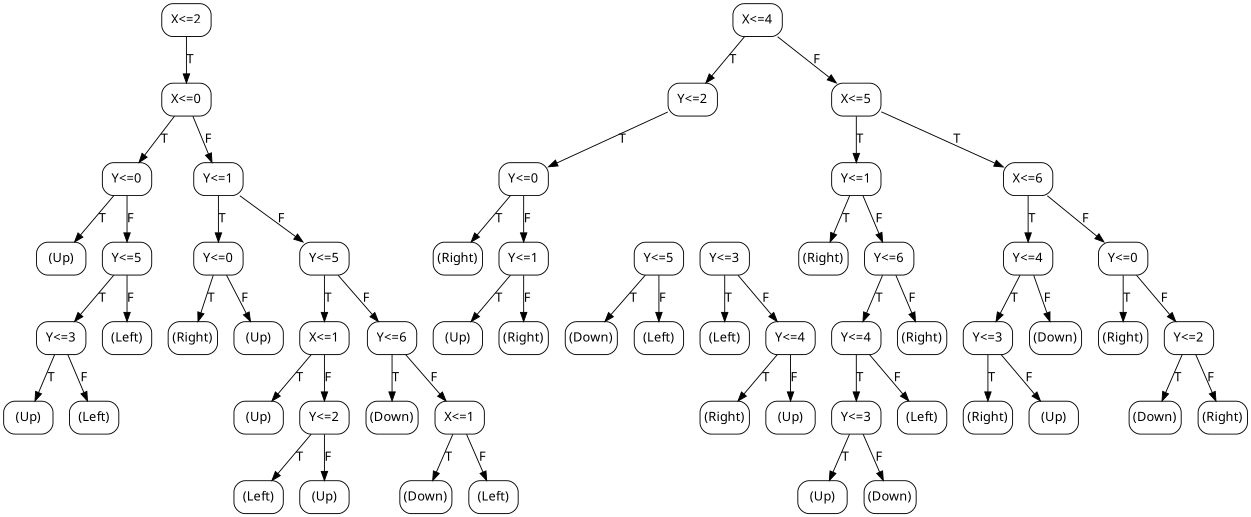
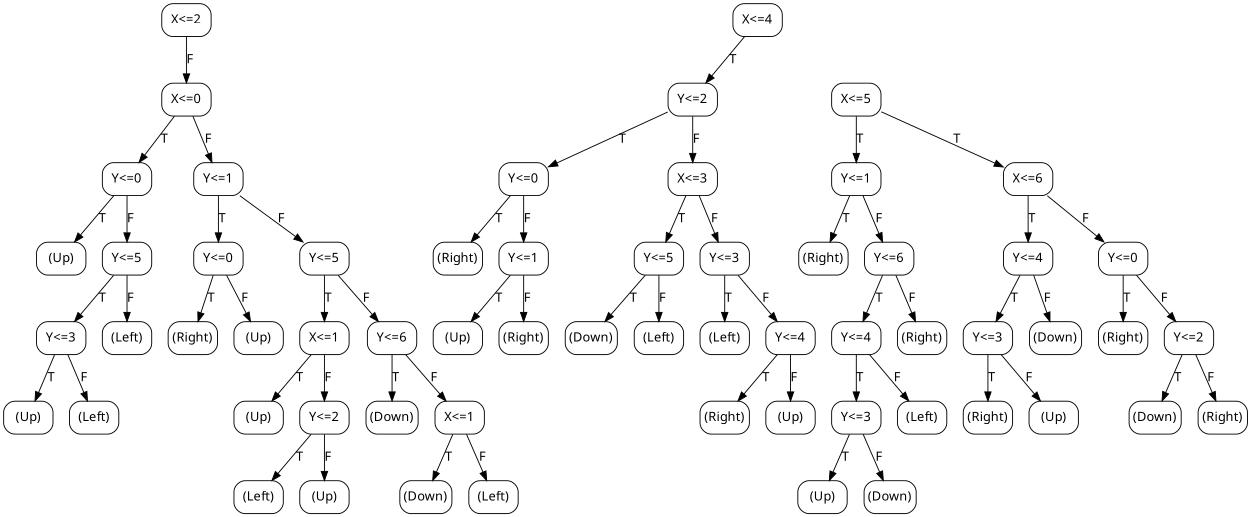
edge "X<=4" -> "X<=5": removed, label "F"
edge "X<=2" -> "X<=0": label "T" -> "F"
node "X<=3": added
